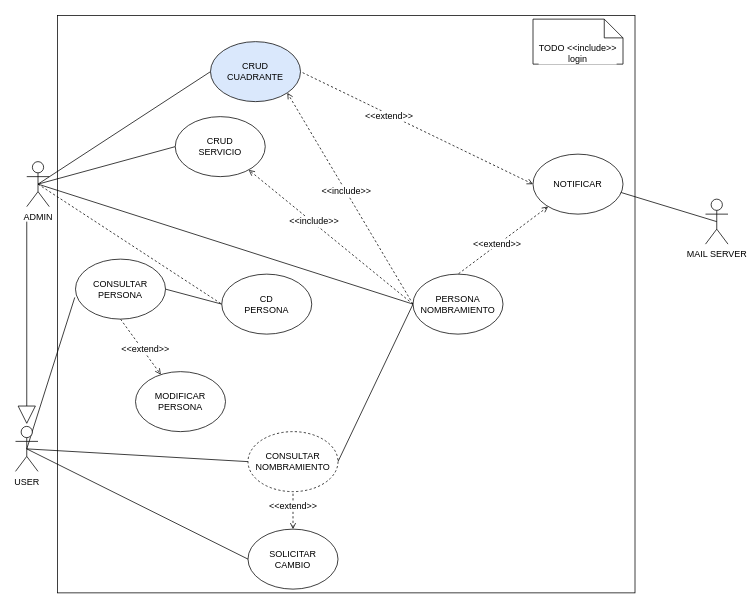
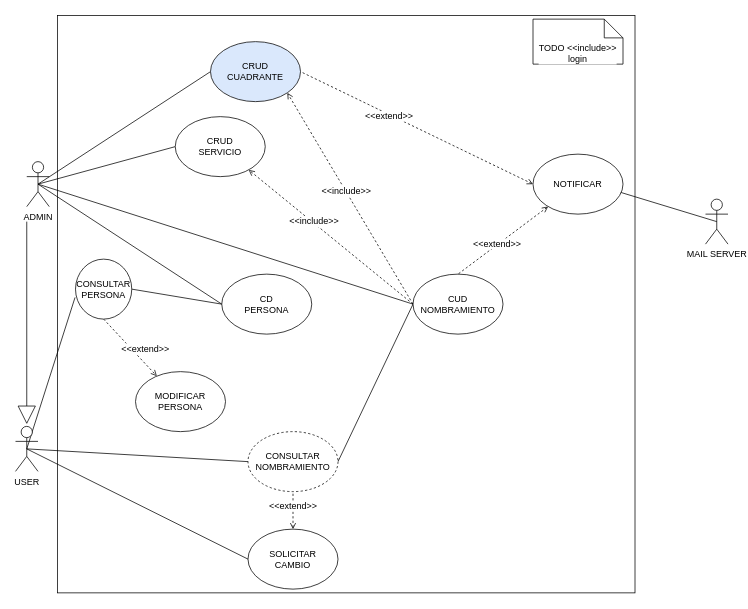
edge "ADMIN" -- "CD PERSONA": style dashed -> solid
node "CONSULTAR PERSONA": size 90x60 -> 56x60
node "PERSONA NOMBRAMIENTO": label "PERSONA NOMBRAMIENTO" -> "CUD NOMBRAMIENTO"
